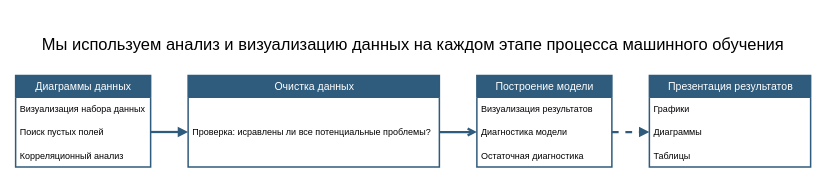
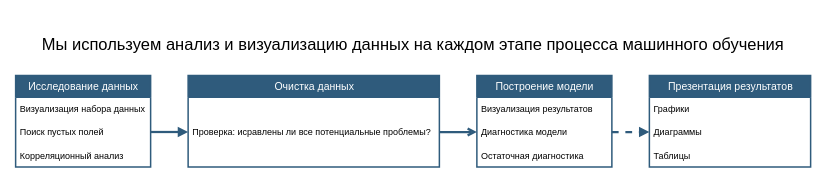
node "Диаграммы данных": label "Диаграммы данных" -> "Исследование данных"
